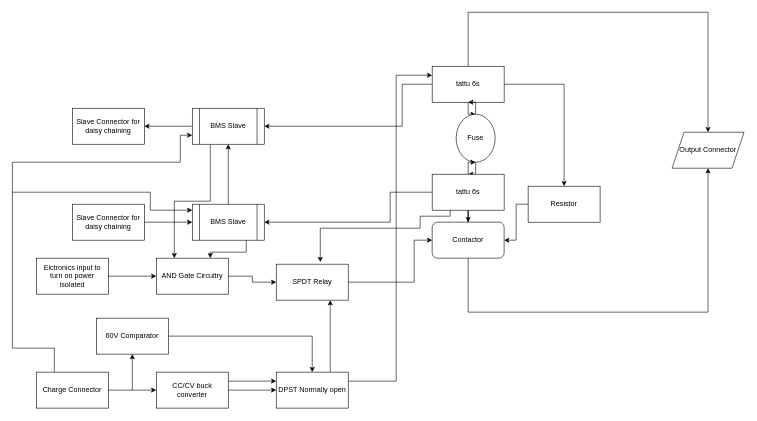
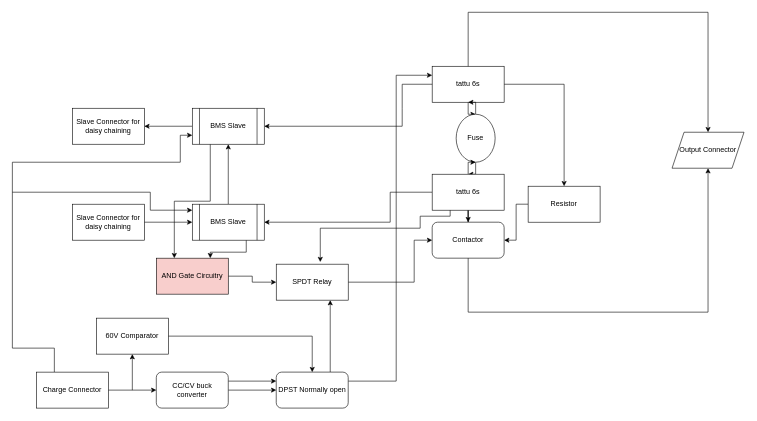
node "Elctronics input to turn on power isolated": removed
edge "Elctronics input to turn on power isolated" -> "AND Gate Circuitry": removed
node "AND Gate Circuitry": fillcolor #ffffff -> #f8cecc
node "CC/CV buck converter": shape rectangle -> rounded rectangle
node "DPST Normally open": shape rectangle -> rounded rectangle
